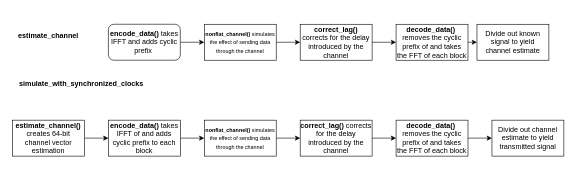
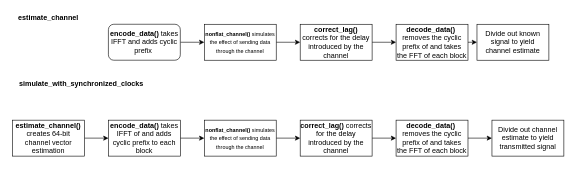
node "estimate_channel": moved (48, 36) -> (48, 18)
